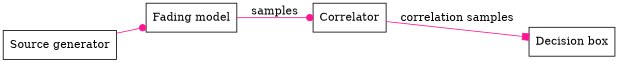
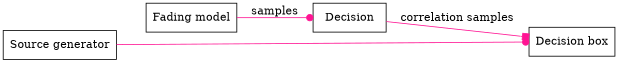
node "Correlator": label "Correlator" -> "Decision"
edge "Source generator" -> "Fading model": now "Source generator" -> "Decision box"
